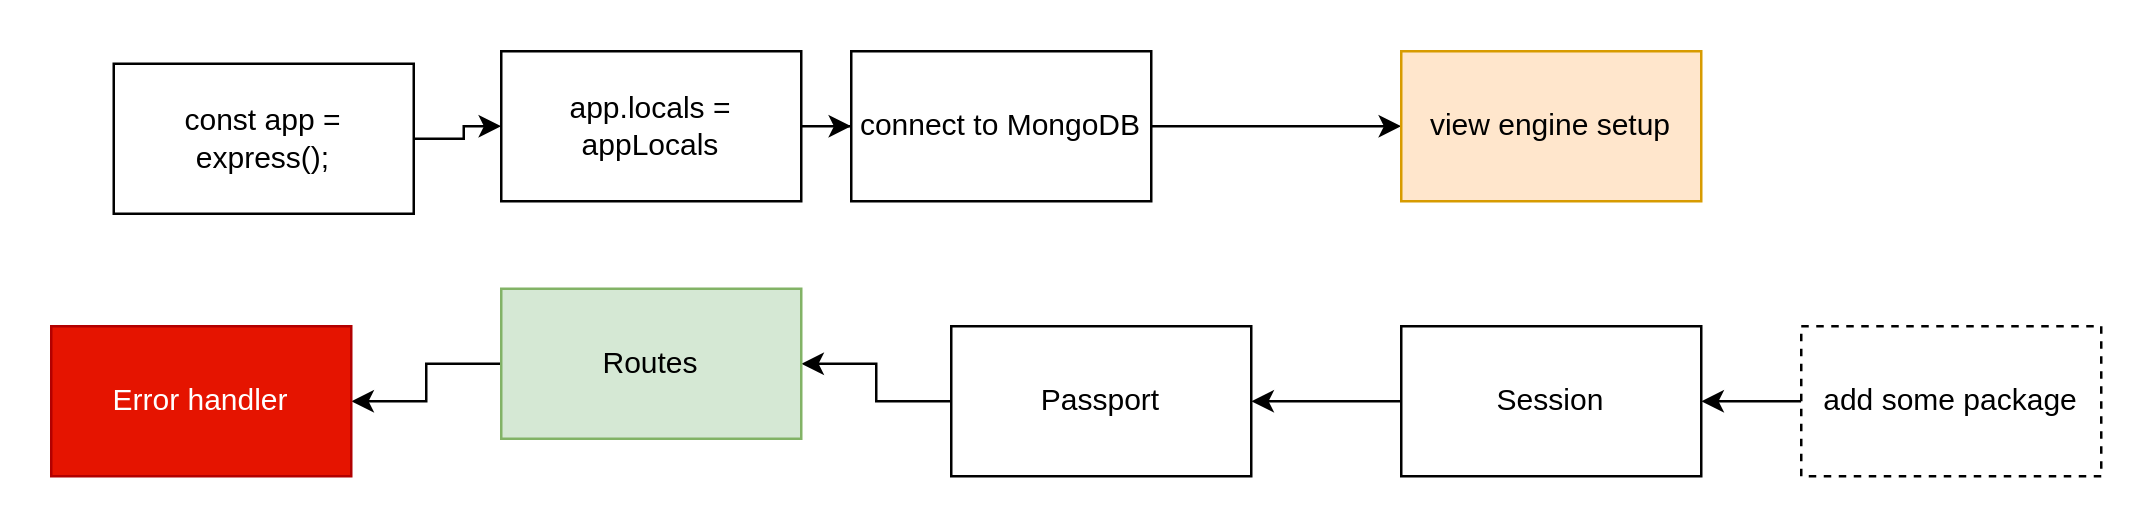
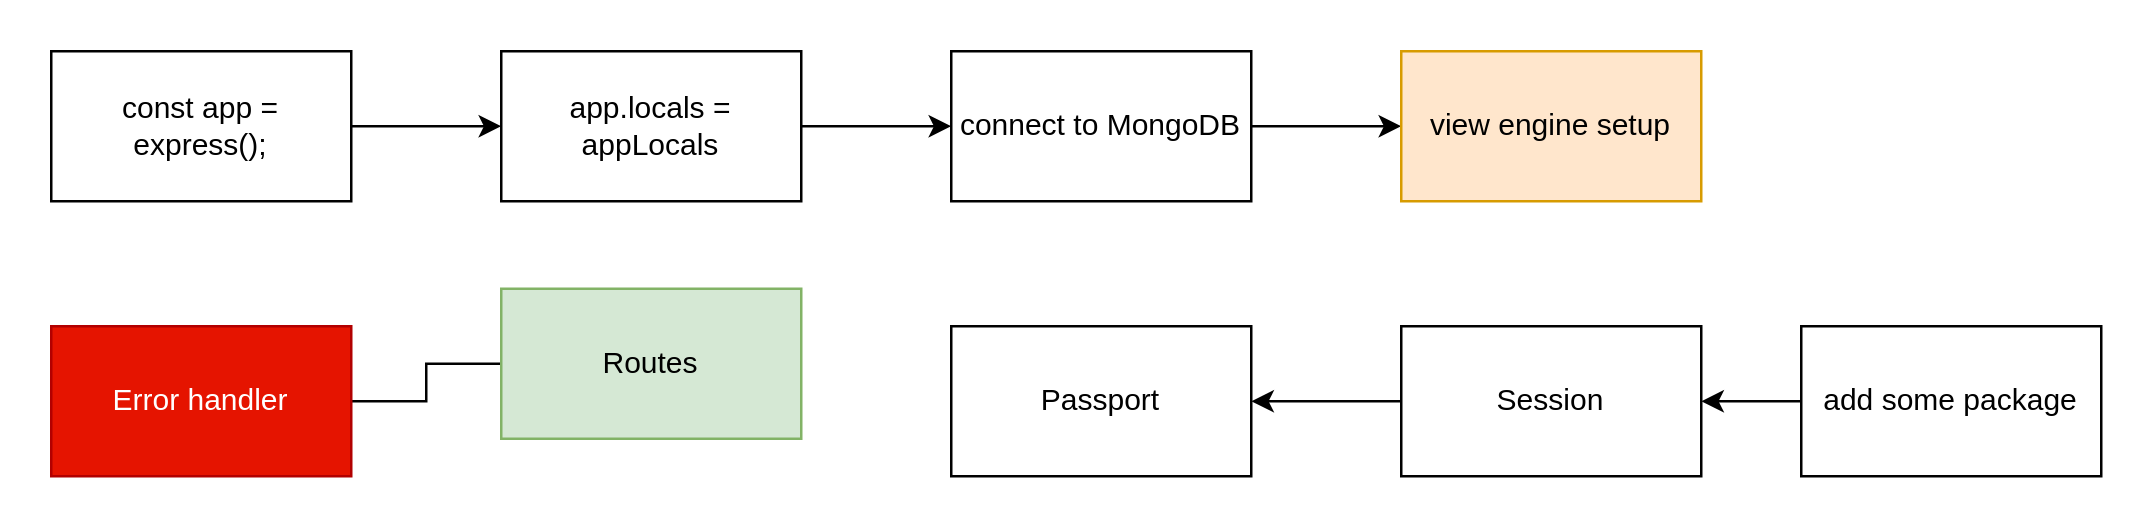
node "connect to MongoDB": moved (1001, 126) -> (1101, 126)
node "const app = express();": moved (264, 139) -> (201, 126)
edge "Passport" -> "Routes": removed
edge "Routes" -> "Error handler": arrowhead classic -> none
node "add some package": style dashed -> solid
